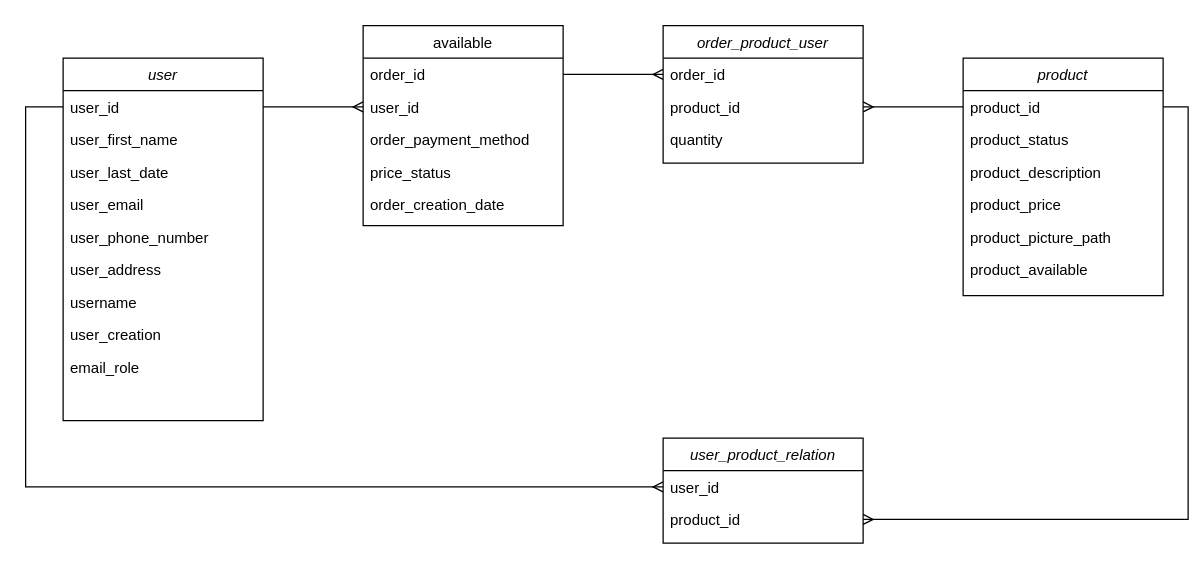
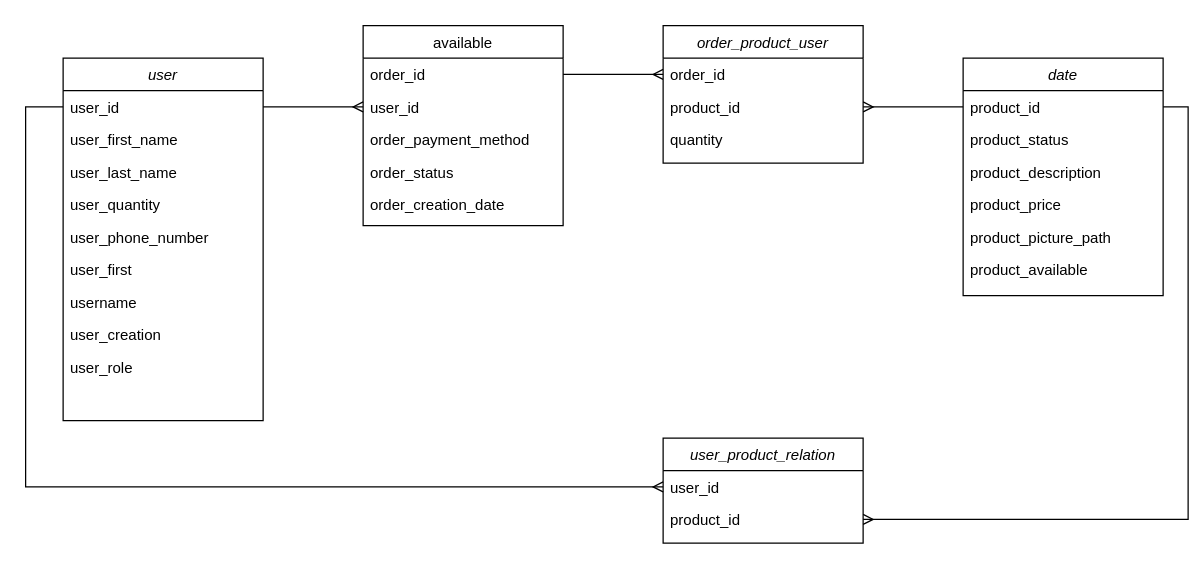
node "product": label "product" -> "date"
node "user_last_date": label "user_last_date" -> "user_last_name"
node "price_status": label "price_status" -> "order_status"
node "user_email": label "user_email" -> "user_quantity"
node "user_address": label "user_address" -> "user_first"
node "email_role": label "email_role" -> "user_role"
